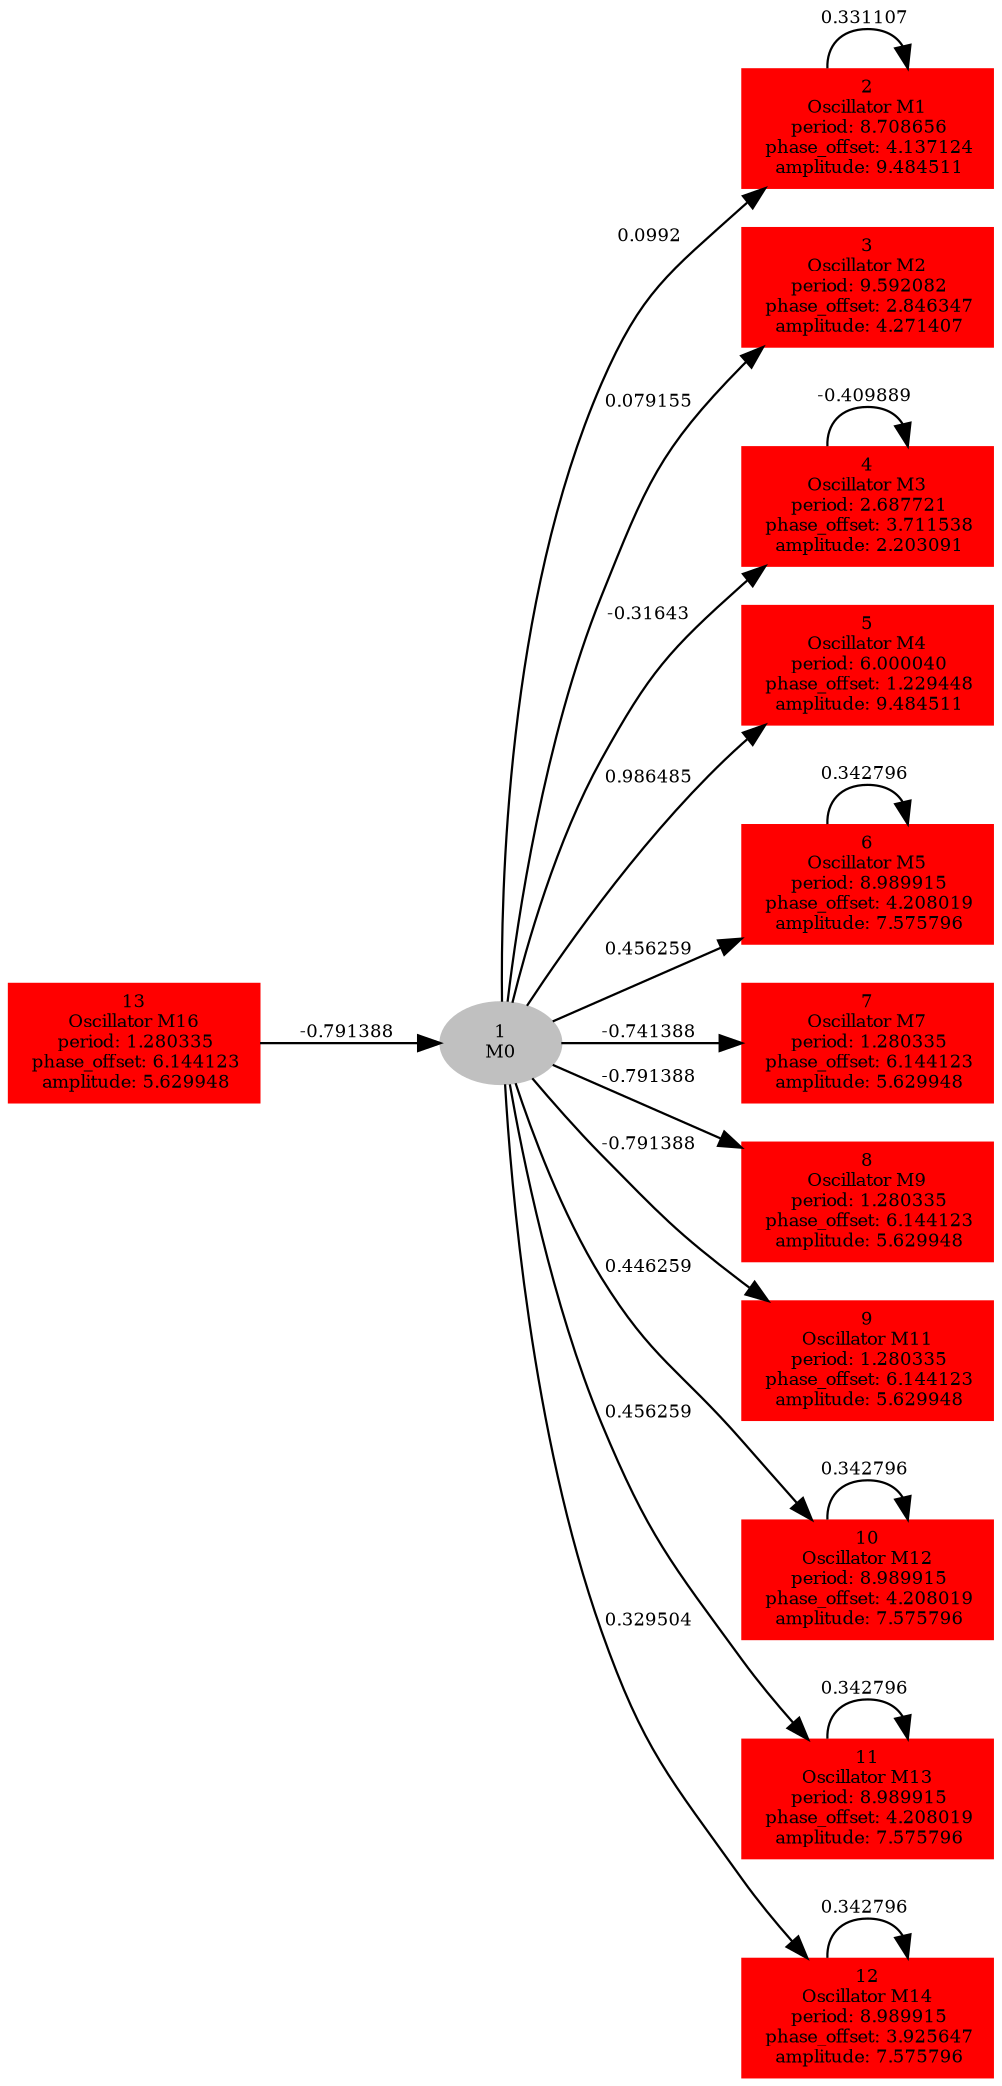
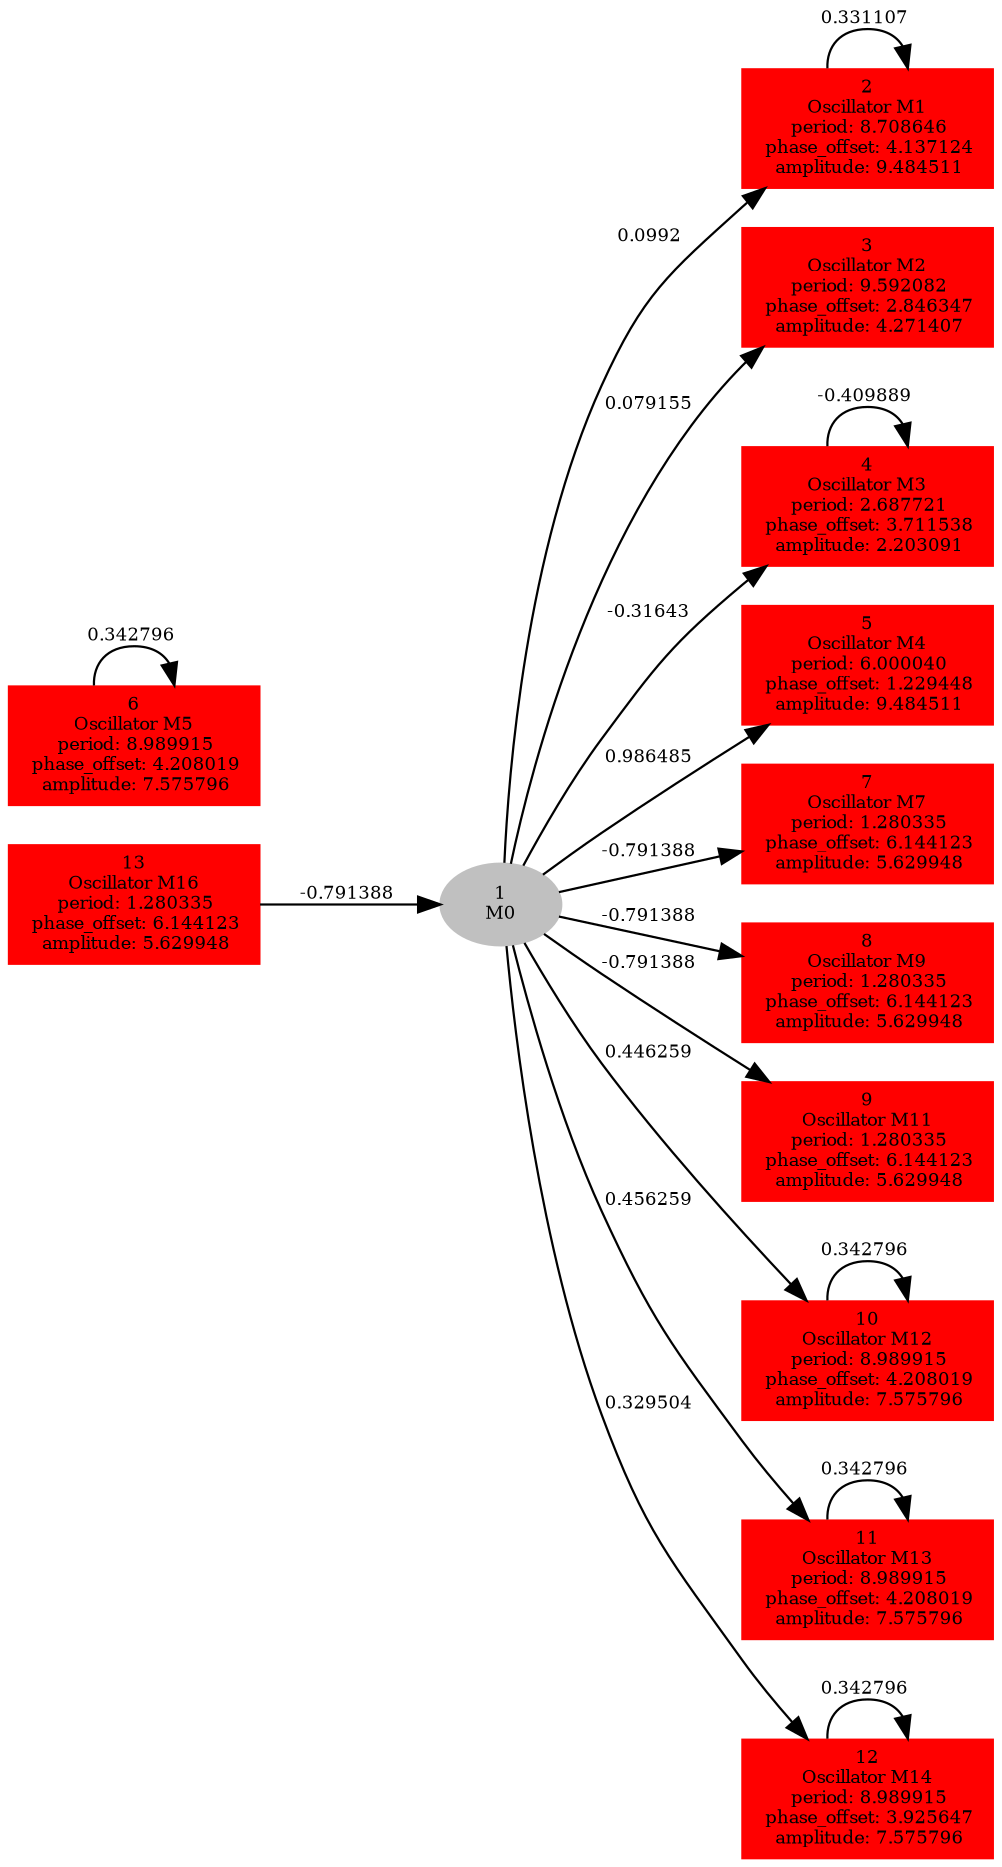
node "2": text "period: 8.708656" -> "period: 8.708646"
edge "1" -> "6": removed, label "0.456259"
edge "1" -> "7": label "-0.741388 " -> "-0.791388 "
